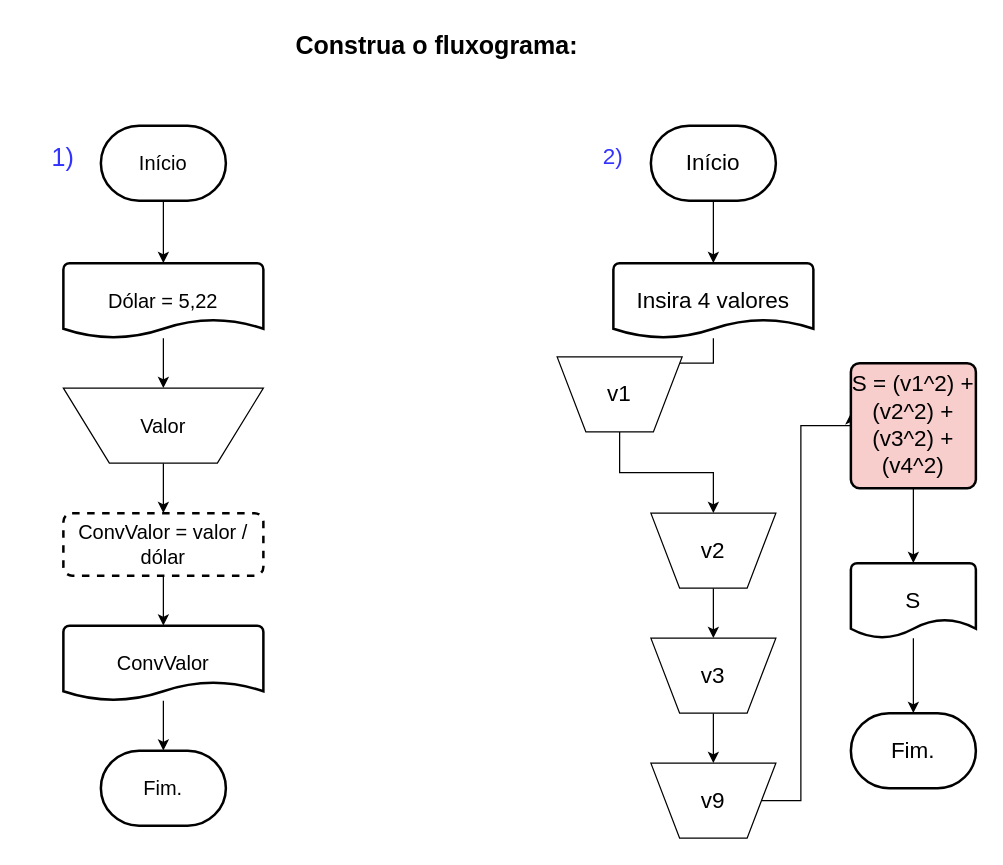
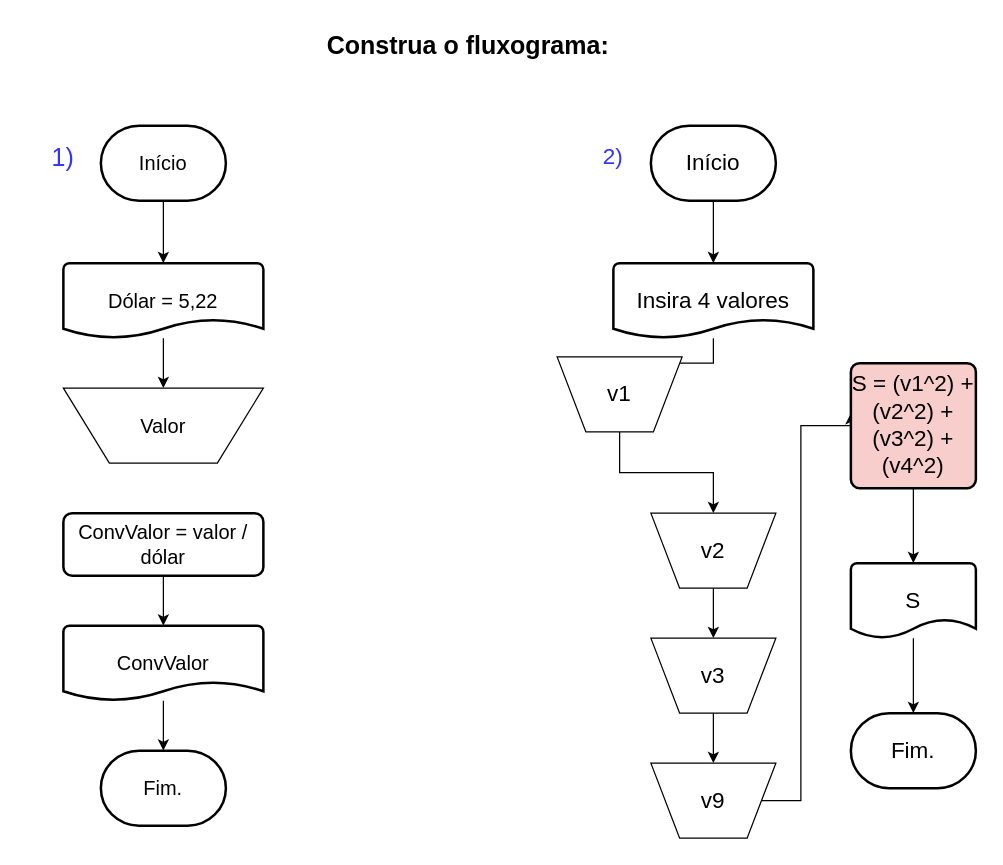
node "Construa o fluxograma:": moved (437, 44) -> (468, 44)
edge "Valor" -> "ConvValor = valor / dólar": removed
node "ConvValor = valor / dólar": style dashed -> solid
